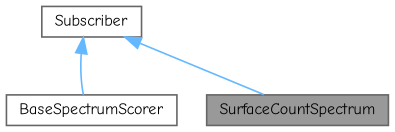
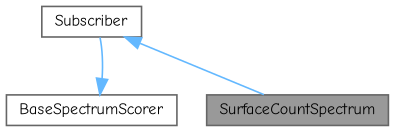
edge "BaseSpectrumScorer" -> "Subscriber": reversed
